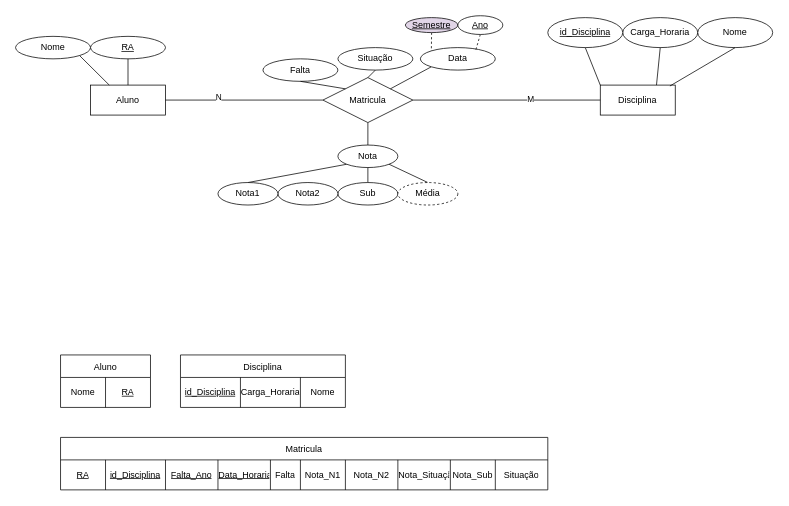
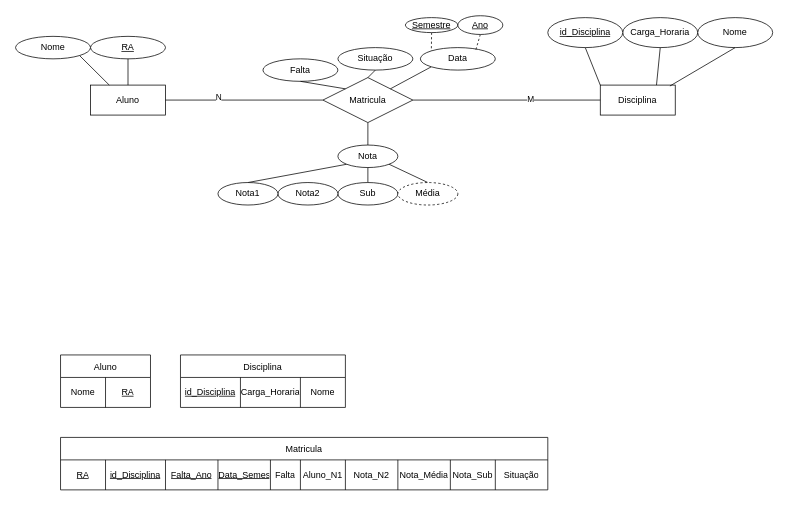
node "Semestre": fillcolor #e1d5e7 -> #ffffff
node "Data_Horaria": label "Data_Horaria" -> "Data_Semestre"
node "Nota_N1": label "Nota_N1" -> "Aluno_N1"
node "Nota_Situação": label "Nota_Situação" -> "Nota_Média"
